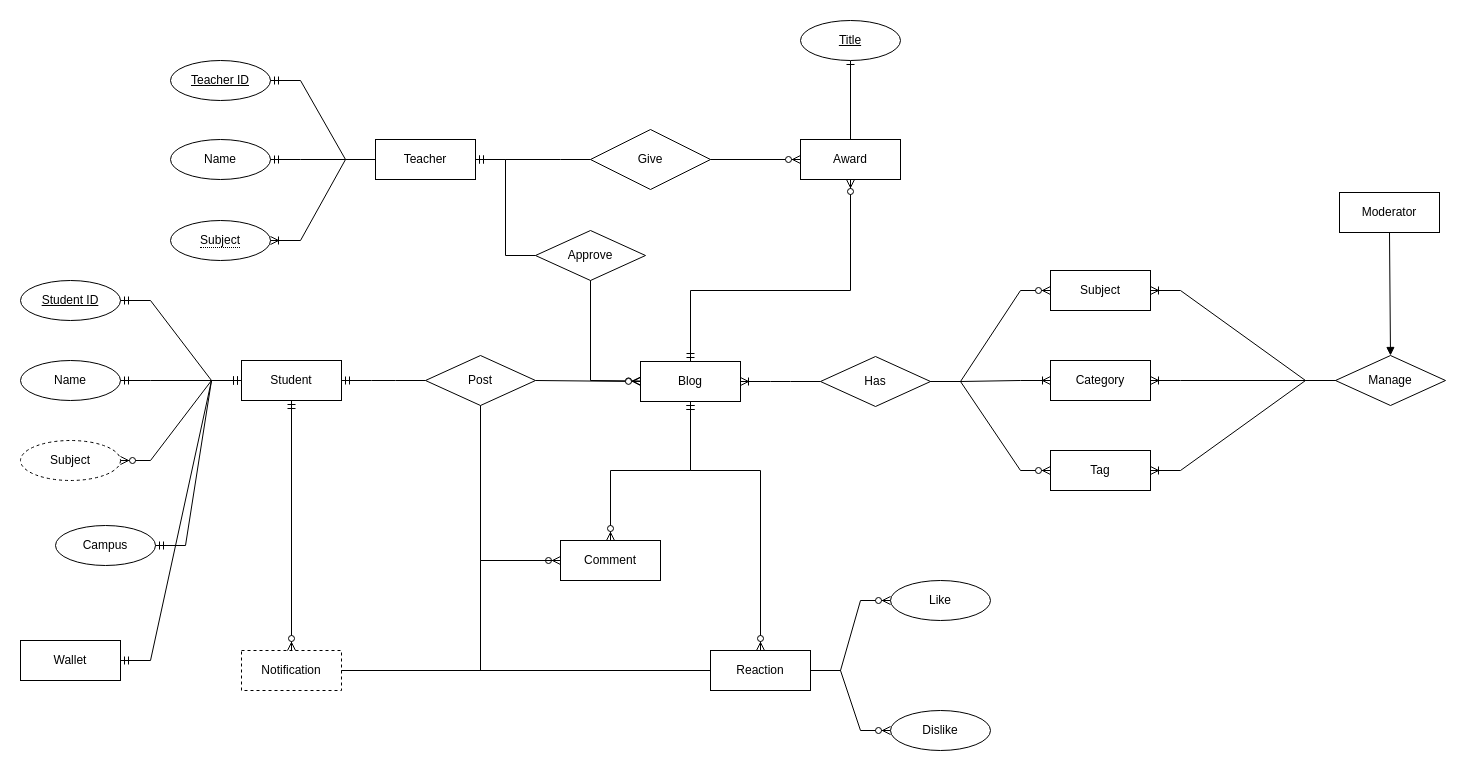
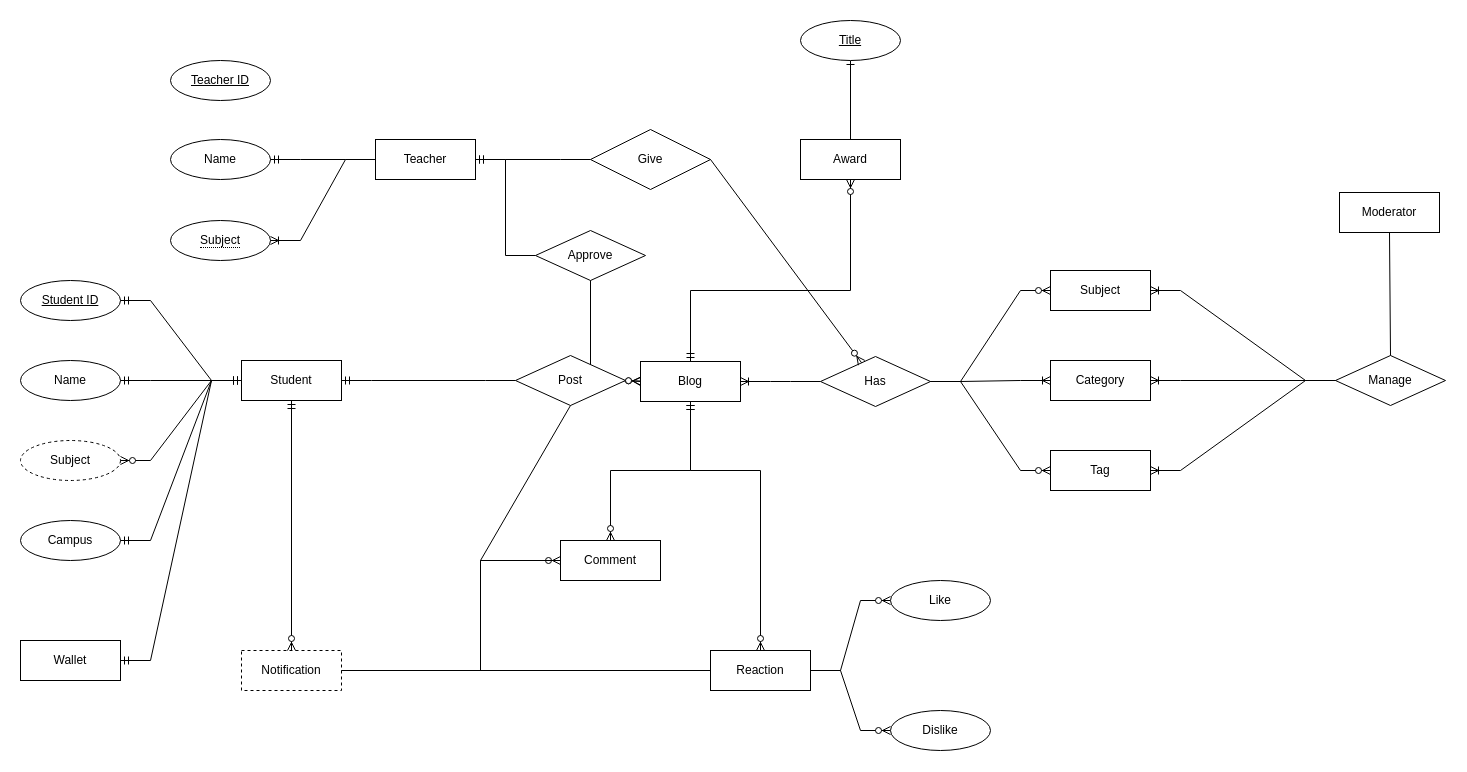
edge "Teacher" -> "Teacher ID": removed
edge "Give" -> "Award": now "Give" -> "Has"
edge "Moderator" -> "Manage": arrowhead block -> none
node "Post": moved (481, 381) -> (571, 381)
node "Campus": moved (106, 546) -> (71, 541)
